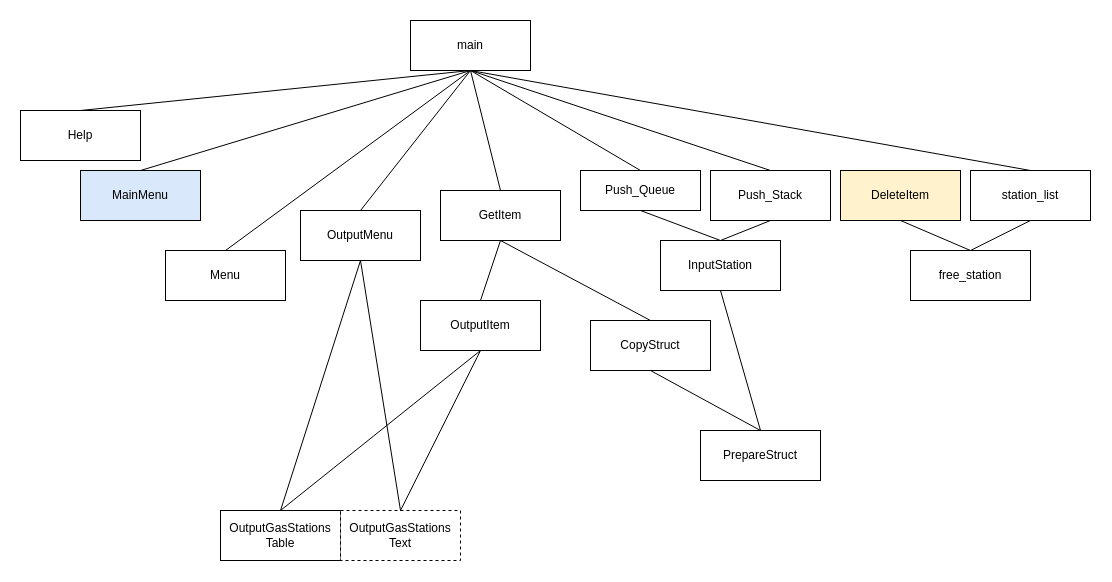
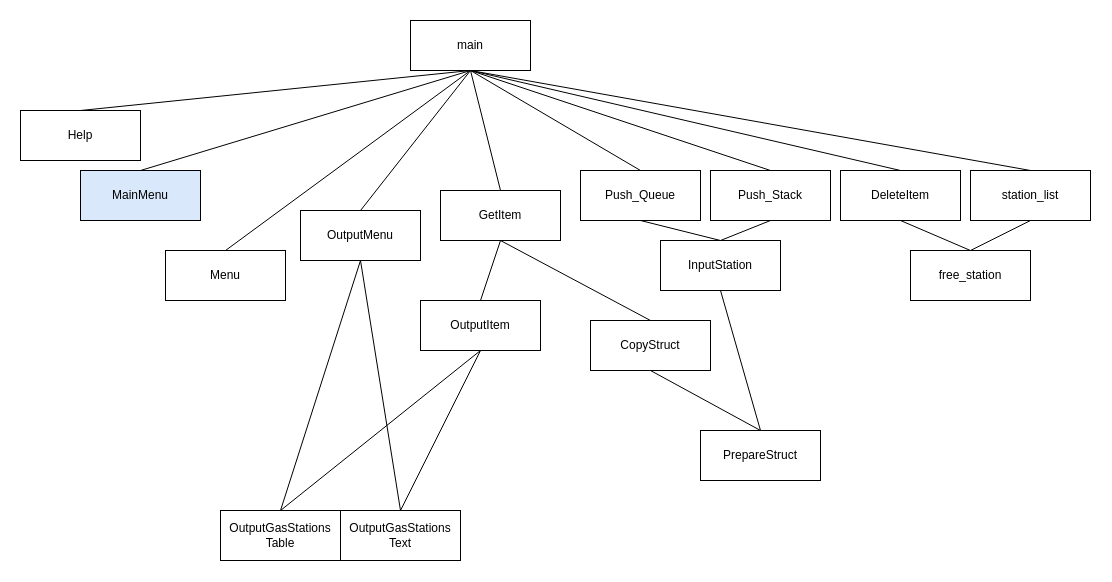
edge "main" -- "DeleteItem": added
node "Push_Queue": size 120x40 -> 120x50
node "DeleteItem": fillcolor #fff2cc -> #ffffff
node "OutputGasStations Text": style dashed -> solid
